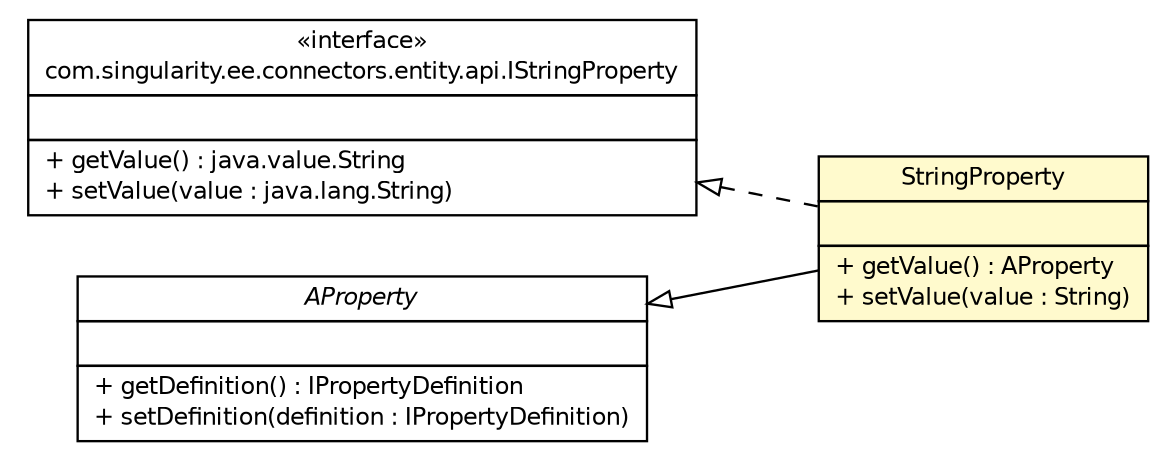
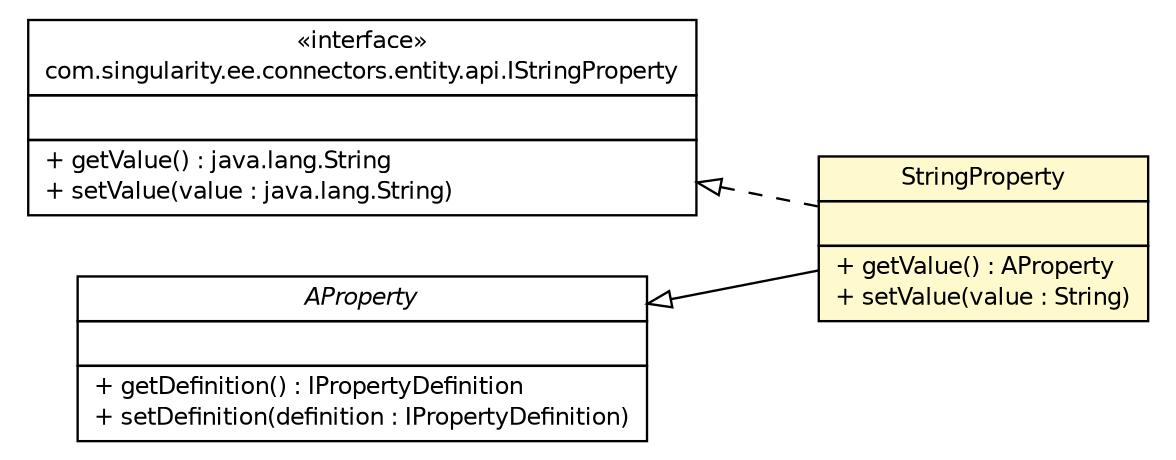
node "com.singularity.ee.connectors.entity.api.IStringProperty": text "+ getValue() : java.value.String" -> "+ getValue() : java.lang.String"
